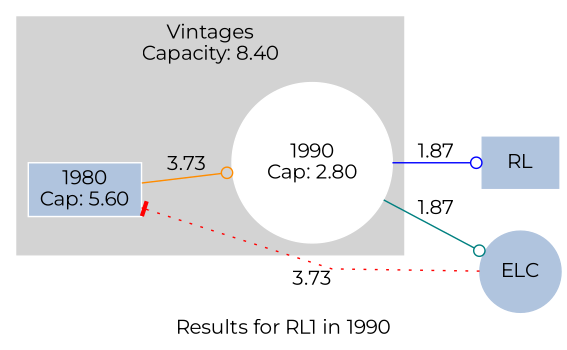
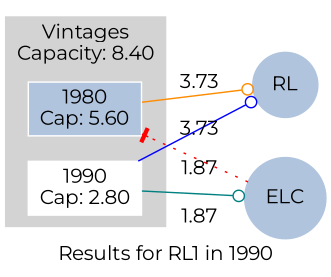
node "1990 Cap: 2.80": shape circle -> box
node "RL": shape box -> circle
edge "1980 Cap: 5.60" -> "1990 Cap: 2.80": now "1980 Cap: 5.60" -> "RL"
